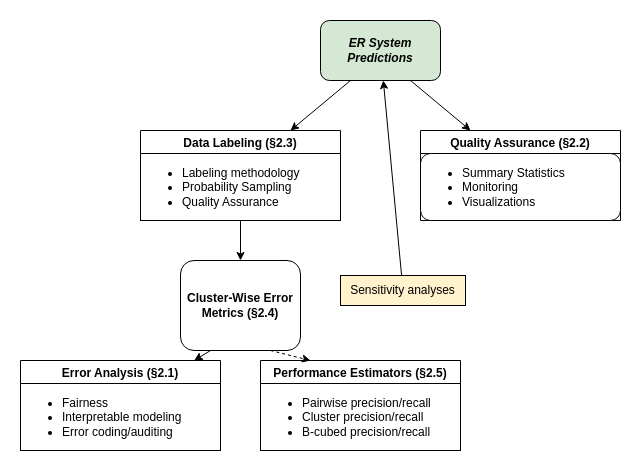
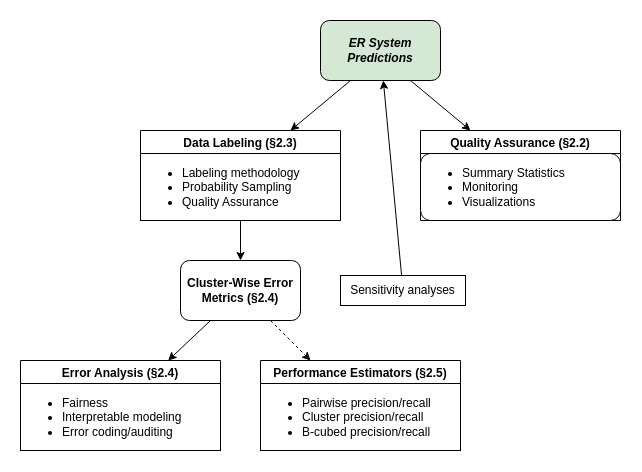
node "Sensitivity analyses": fillcolor #fff2cc -> #ffffff
node "Cluster-Wise Error Metrics (§2.4)": size 120x90 -> 120x60
node "Error Analysis (§2.1)": label "Error Analysis (§2.1)" -> "Error Analysis (§2.4)"
